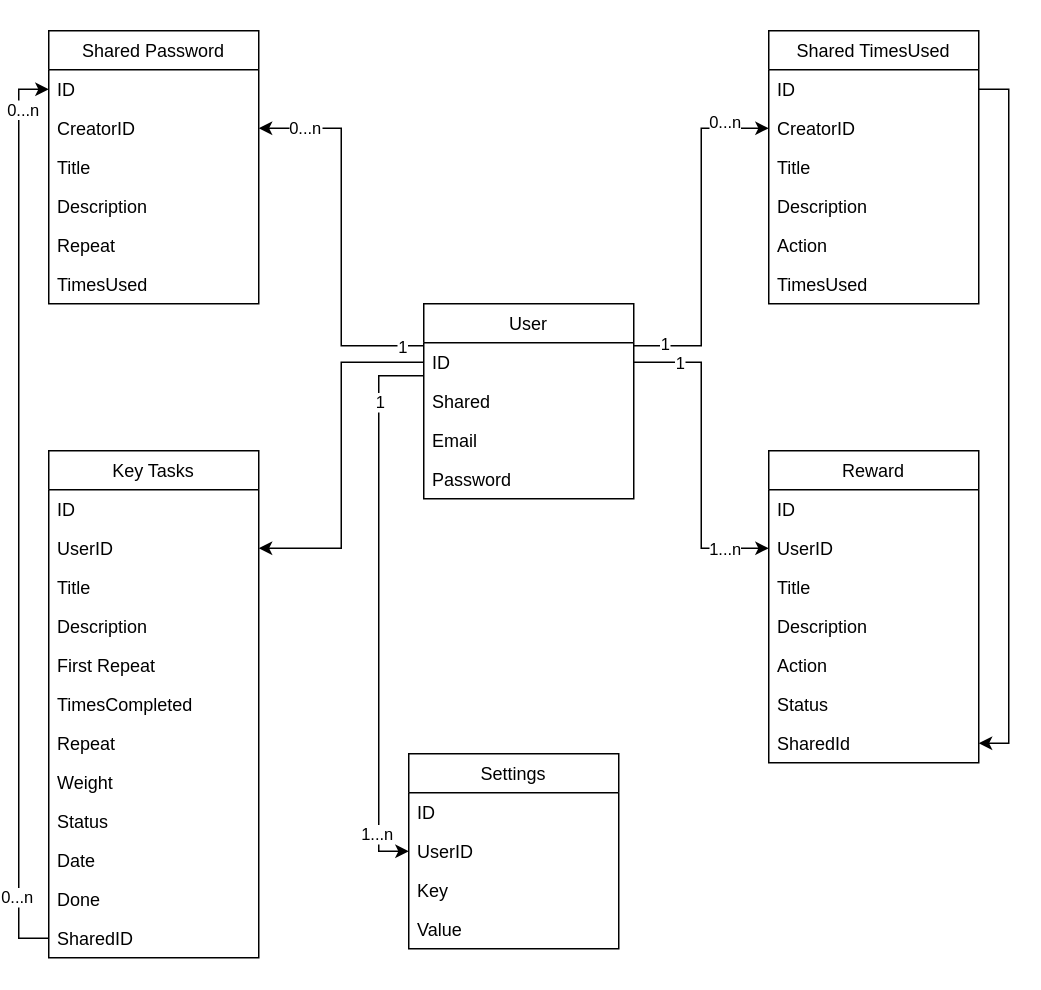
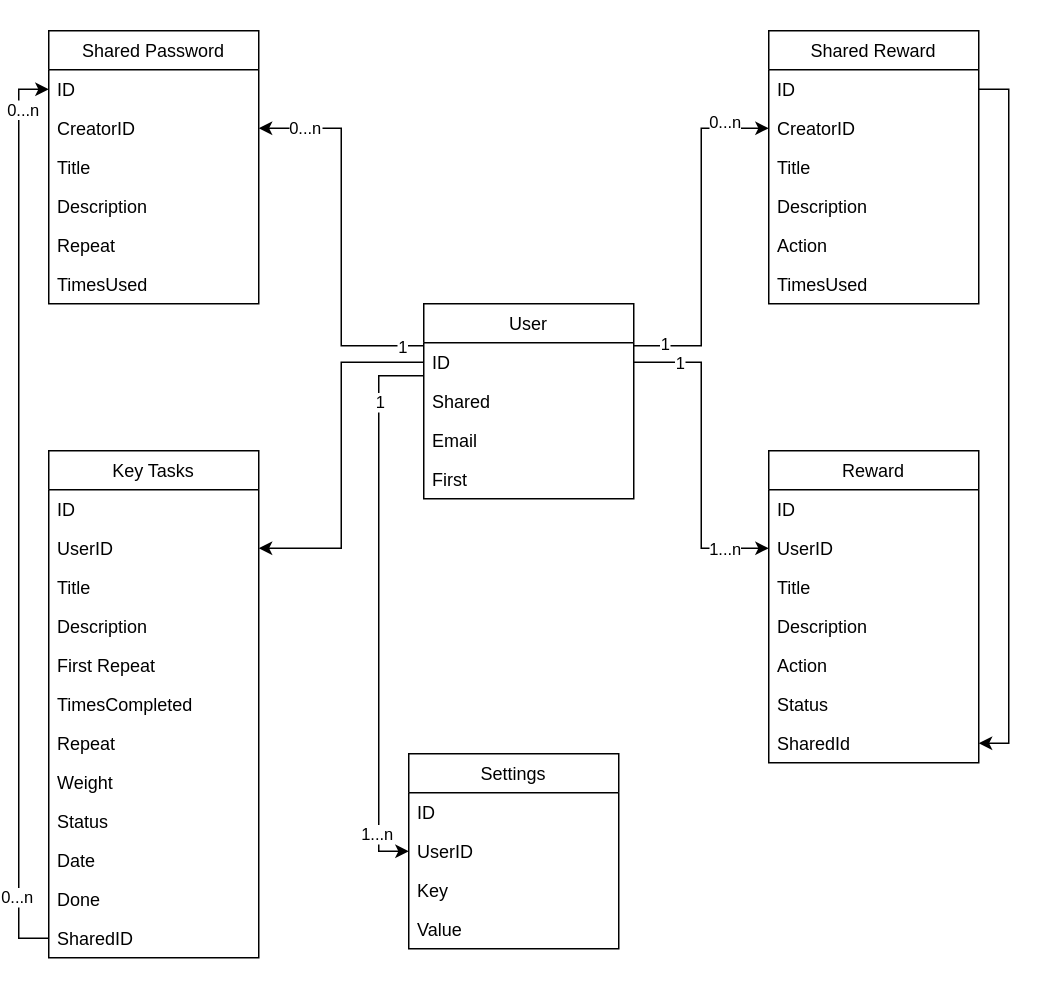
node "Shared TimesUsed": label "Shared TimesUsed" -> "Shared Reward"
node "Password": label "Password" -> "First"
